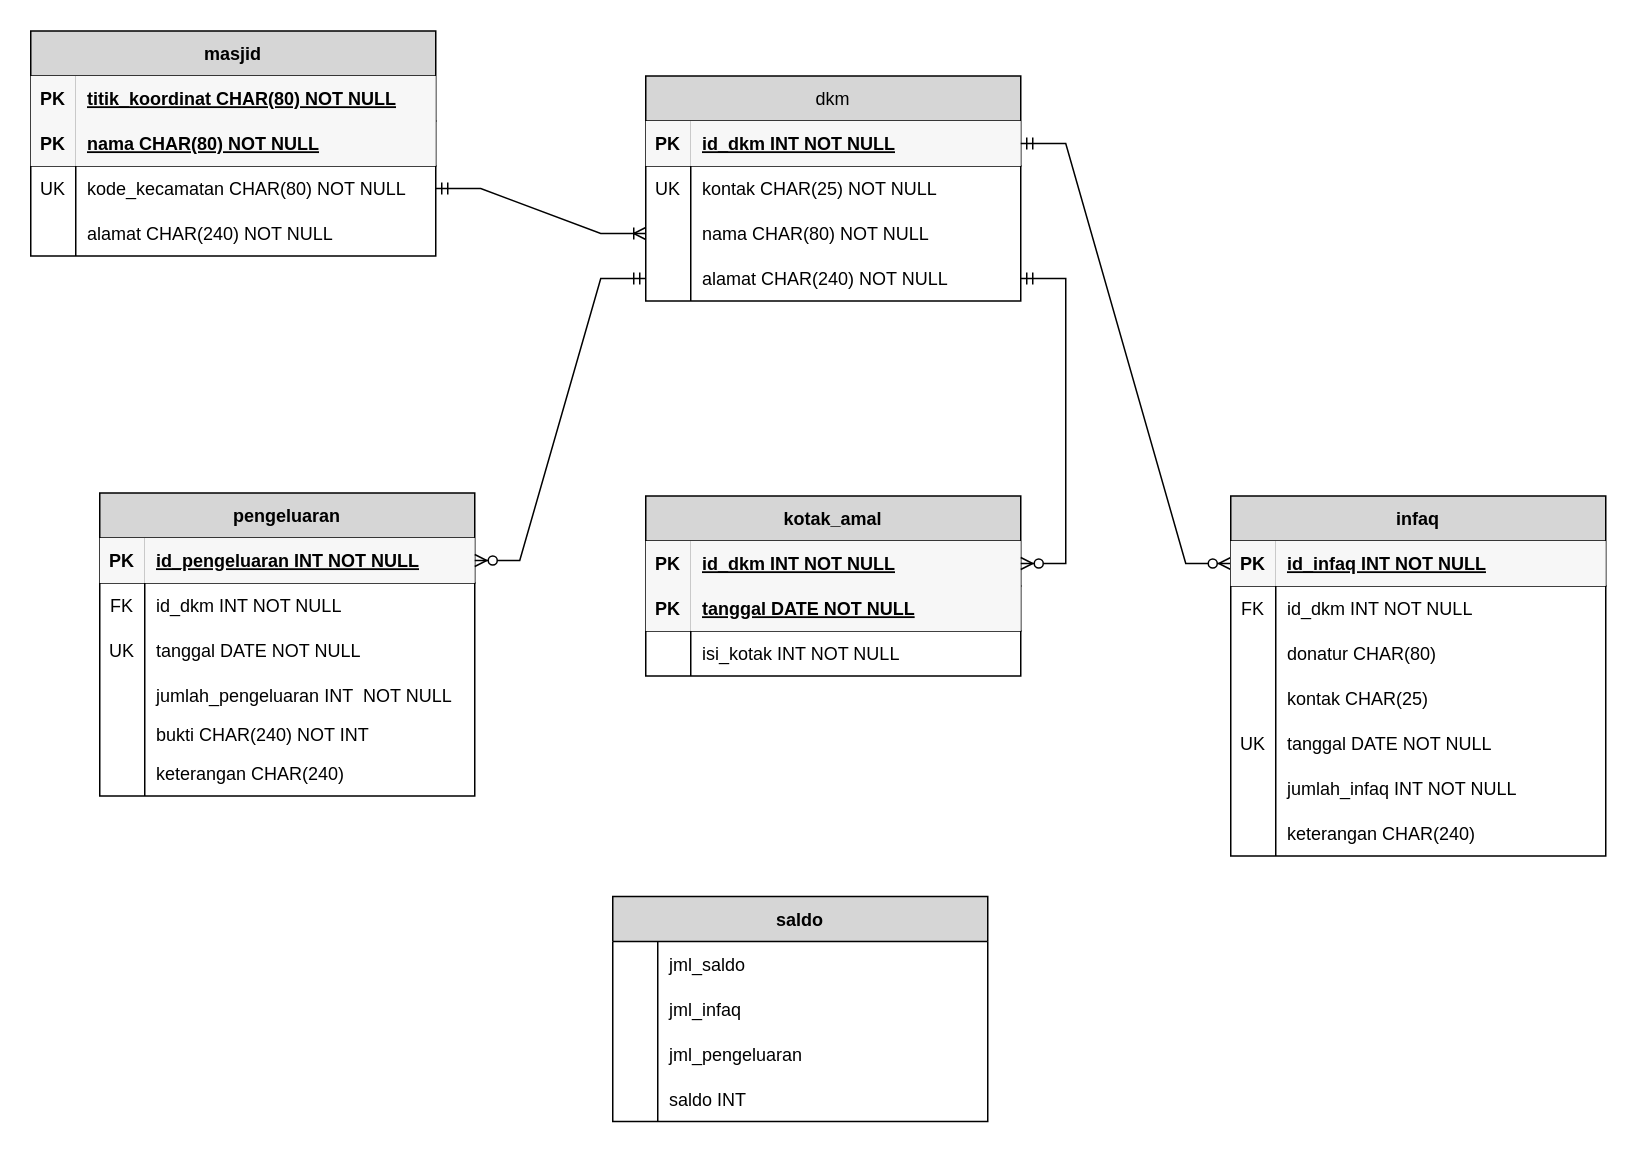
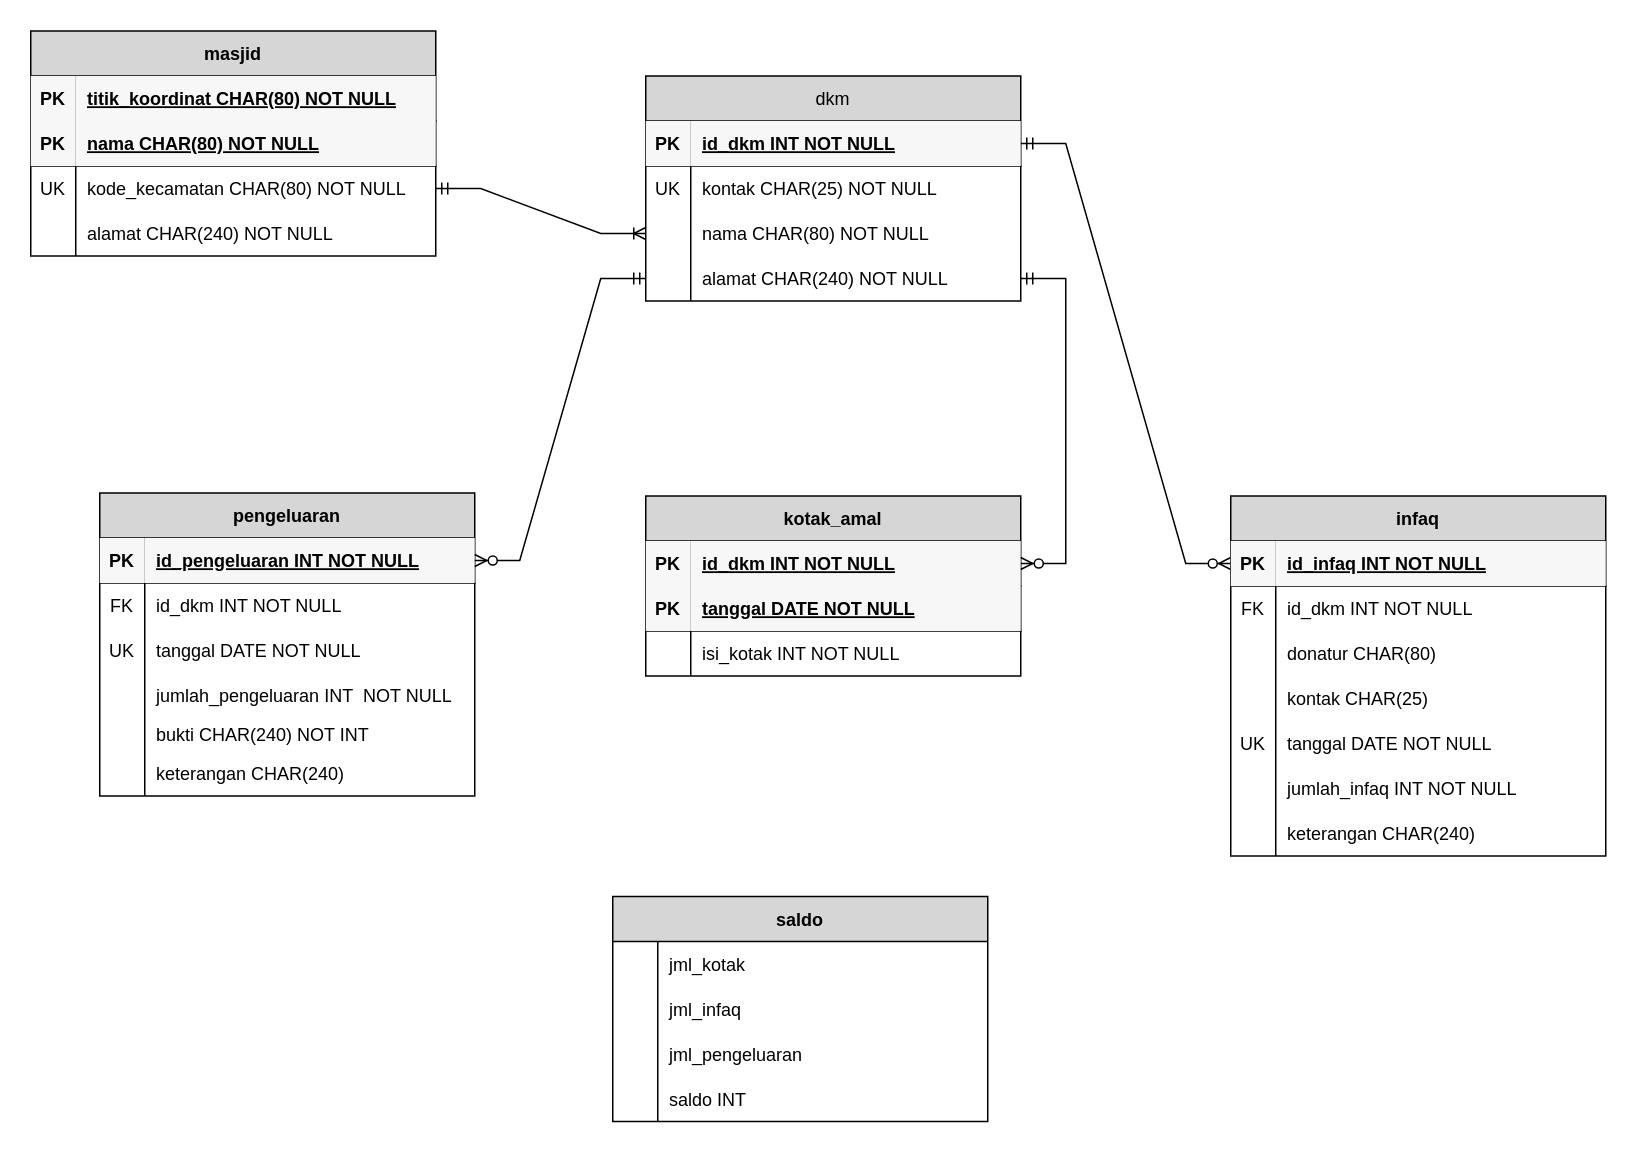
node "jml_saldo": label "jml_saldo" -> "jml_kotak"
